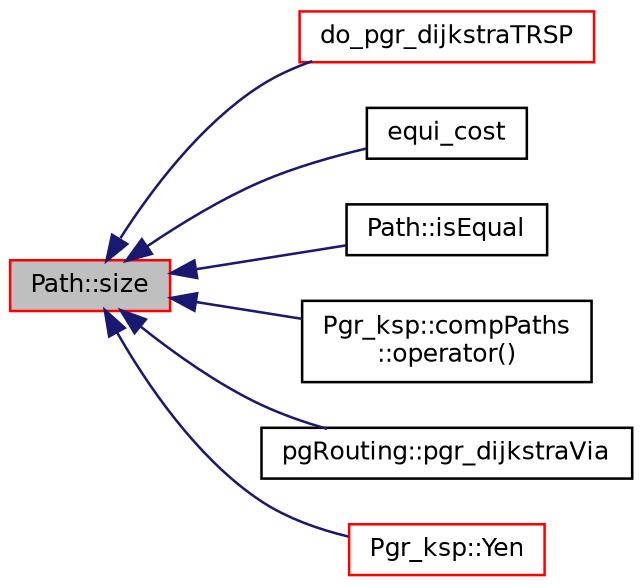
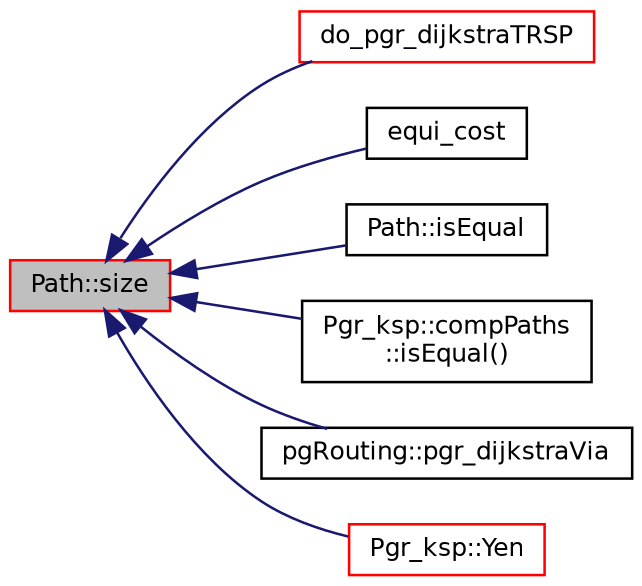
node "Pgr_ksp::compPaths ::operator()": label "Pgr_ksp::compPaths ::operator()" -> "Pgr_ksp::compPaths ::isEqual()"
